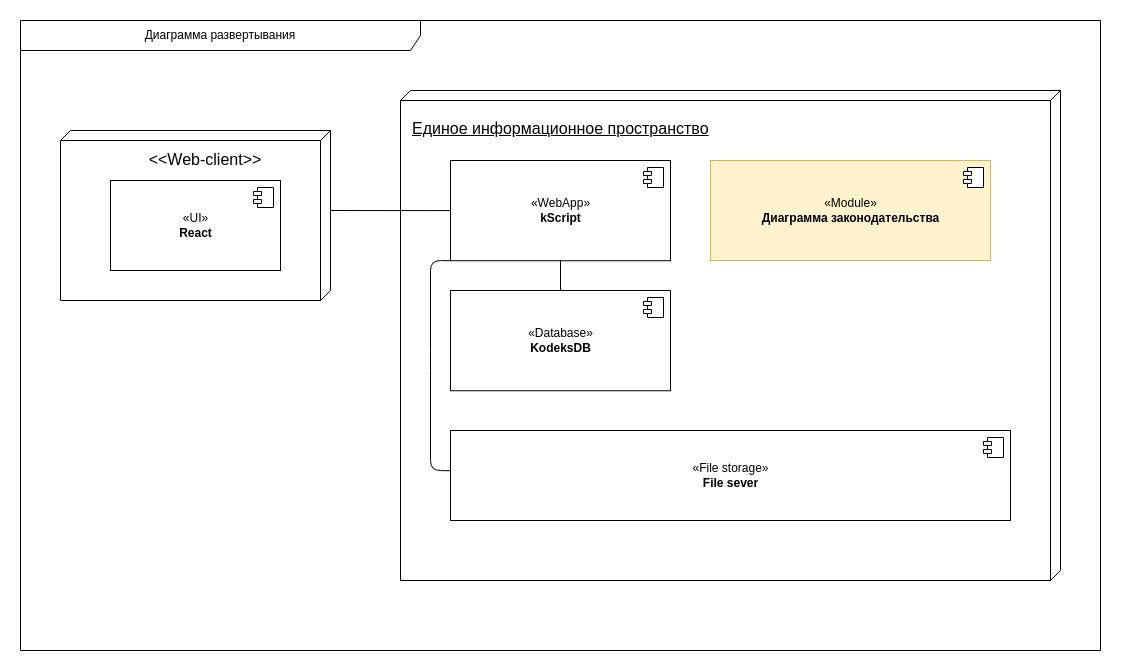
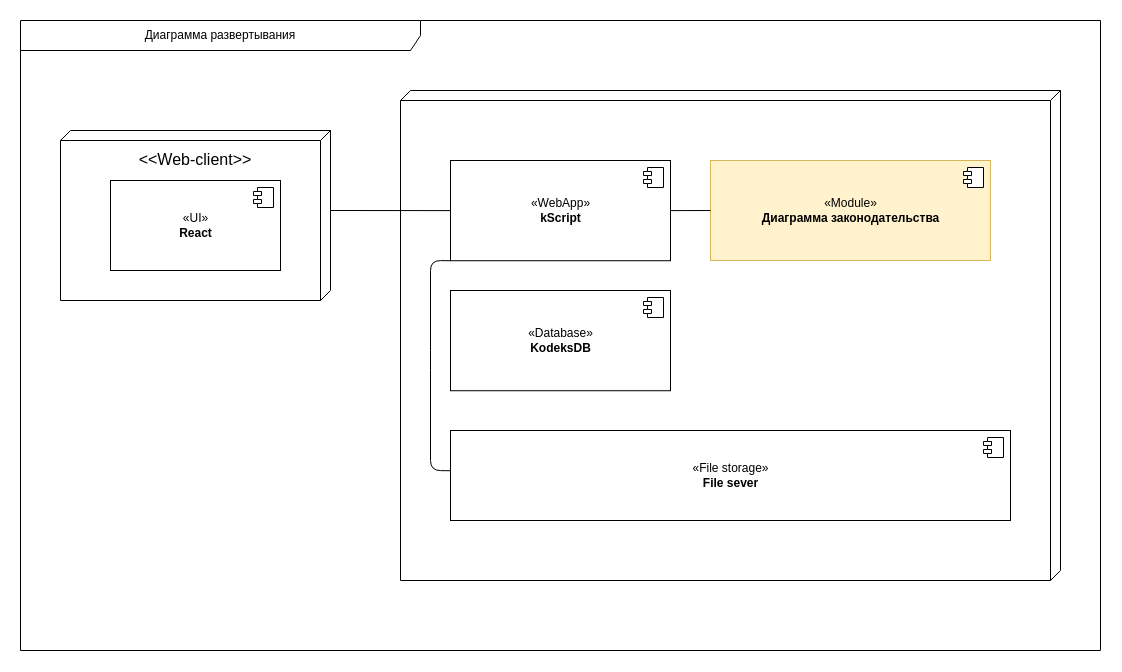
node "Единое информационное пространство": removed
node "<<Web-client>>": moved (206, 153) -> (196, 153)
edge "«Module» Диаграмма законодательства" -- "«WebApp» kScript": added
edge "«WebApp» kScript" -- "«Database» KodeksDB": removed
